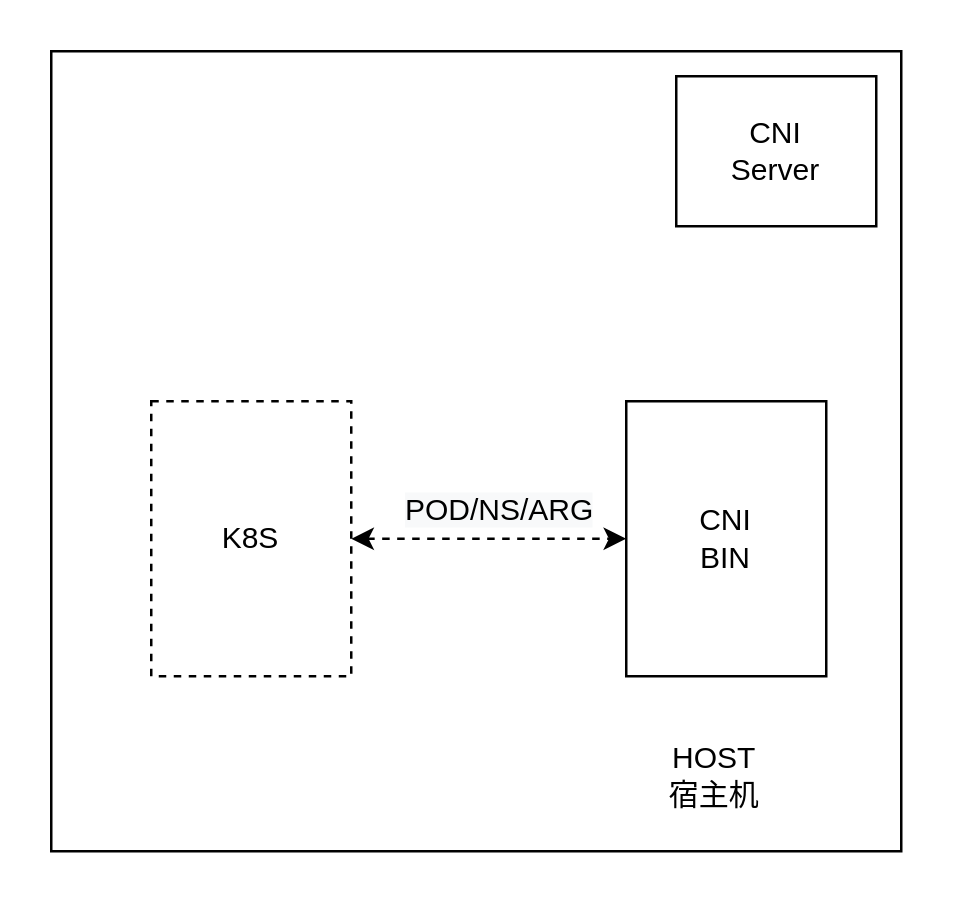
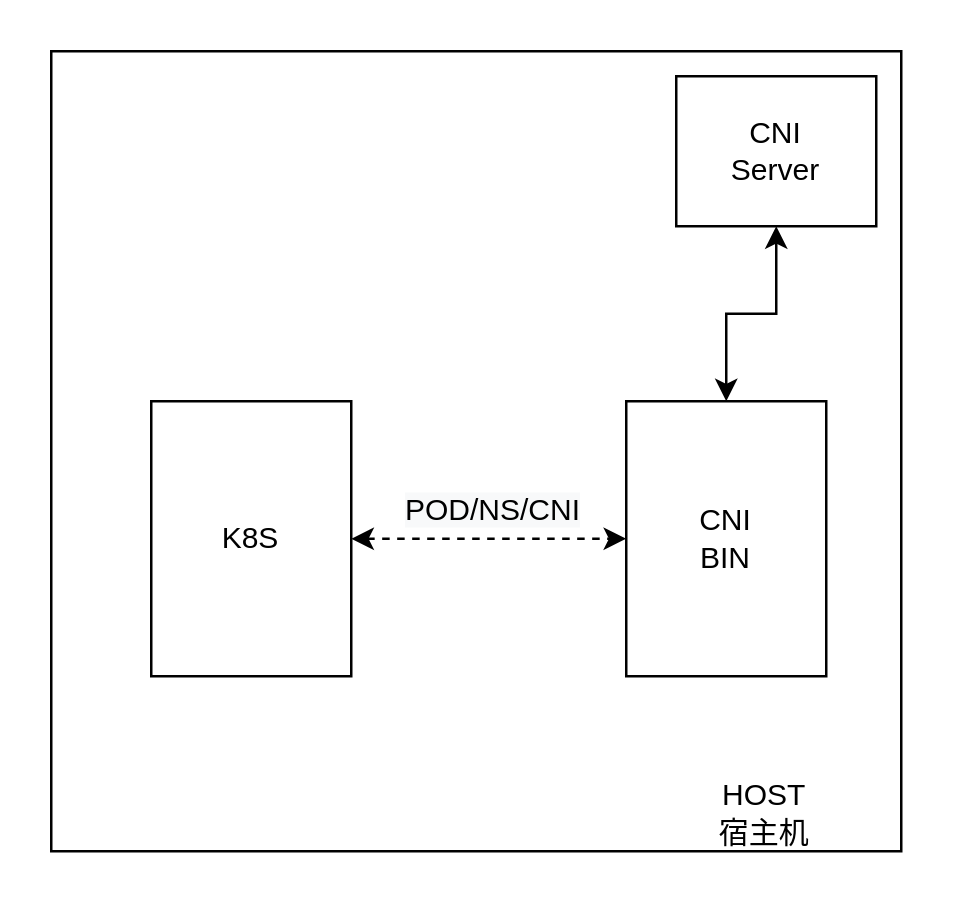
edge "CNI Server" -- "CNI BIN": added
node "POD/NS/ARG": label "POD/NS/ARG" -> "POD/NS/CNI"
node "K8S": style dashed -> solid
node "HOST 宿主机": moved (714, 776) -> (764, 814)
